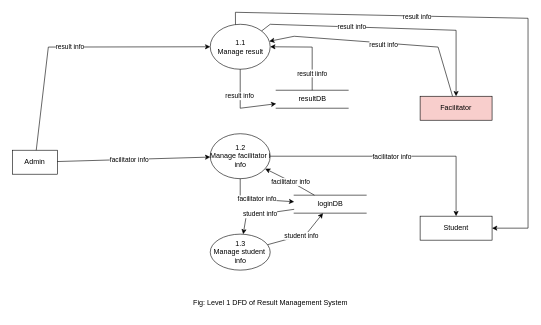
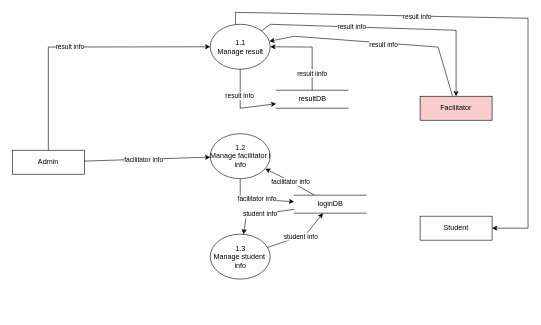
edge "1.2 Manage facilitator i info" -> "Student": removed, label "facilitator info"
node "Admin": size 45x24 -> 72x24
node "1.3 Manage student info": size 60x36 -> 60x45
node "Fig: Level 1 DFD of Result Management System": removed
